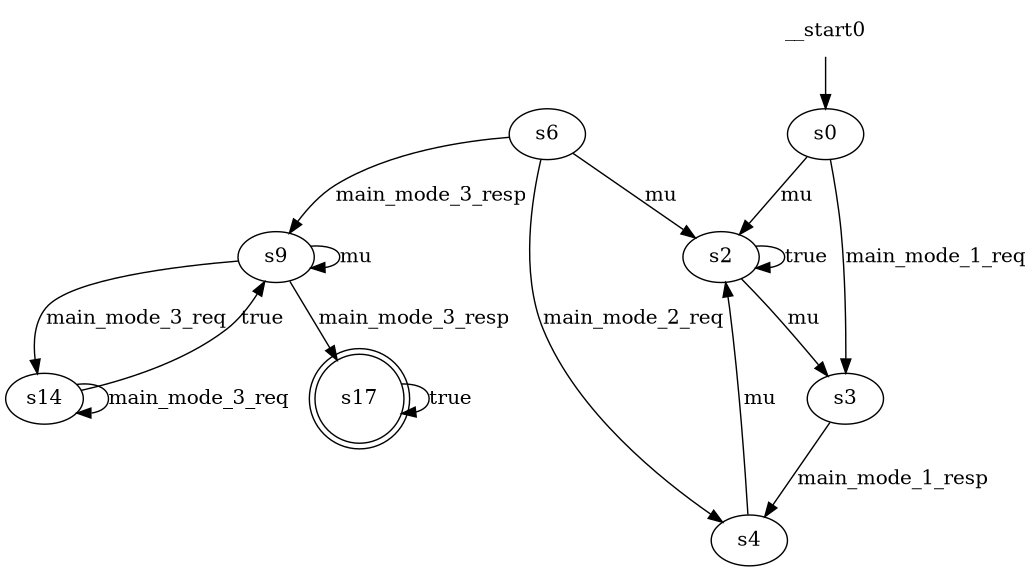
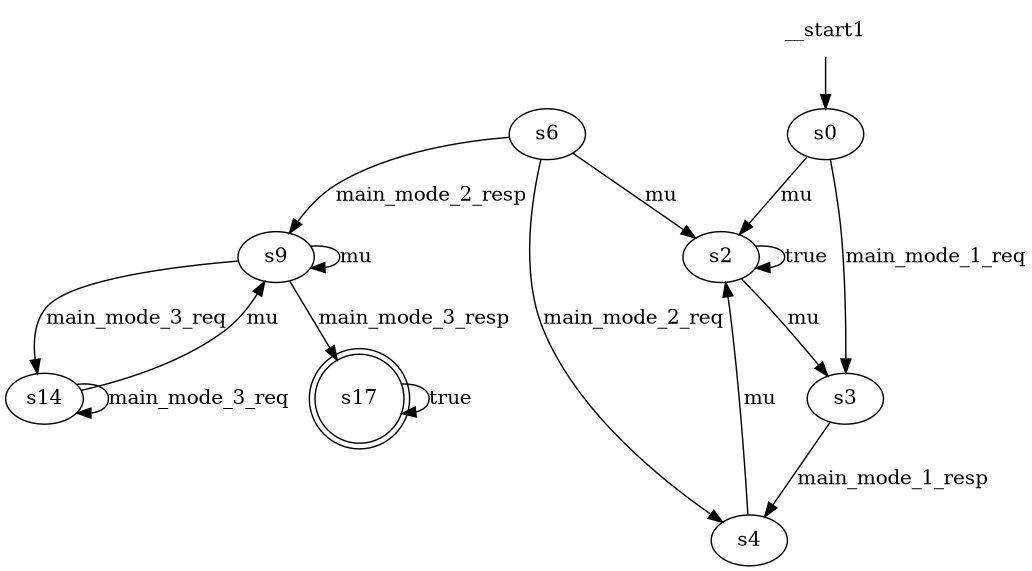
node "__start0": label "__start0" -> "__start1"
edge "s6" -> "s9": label "main_mode_3_resp" -> "main_mode_2_resp"
edge "s14" -> "s9": label "true" -> "mu"
